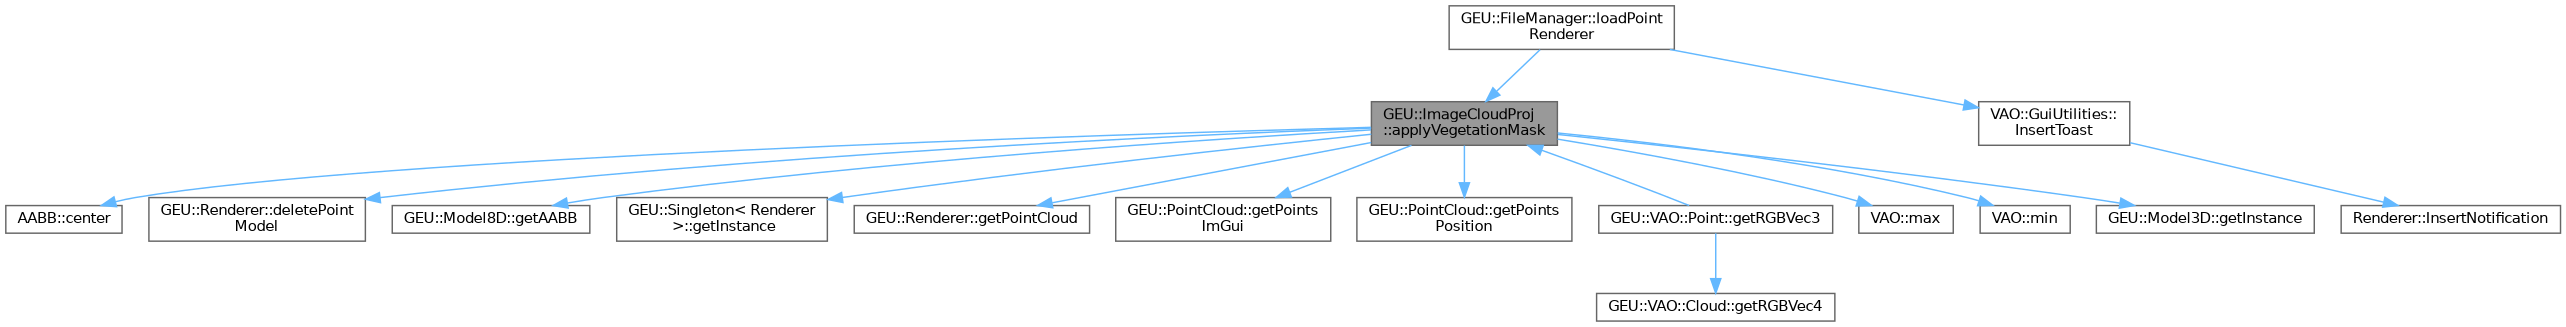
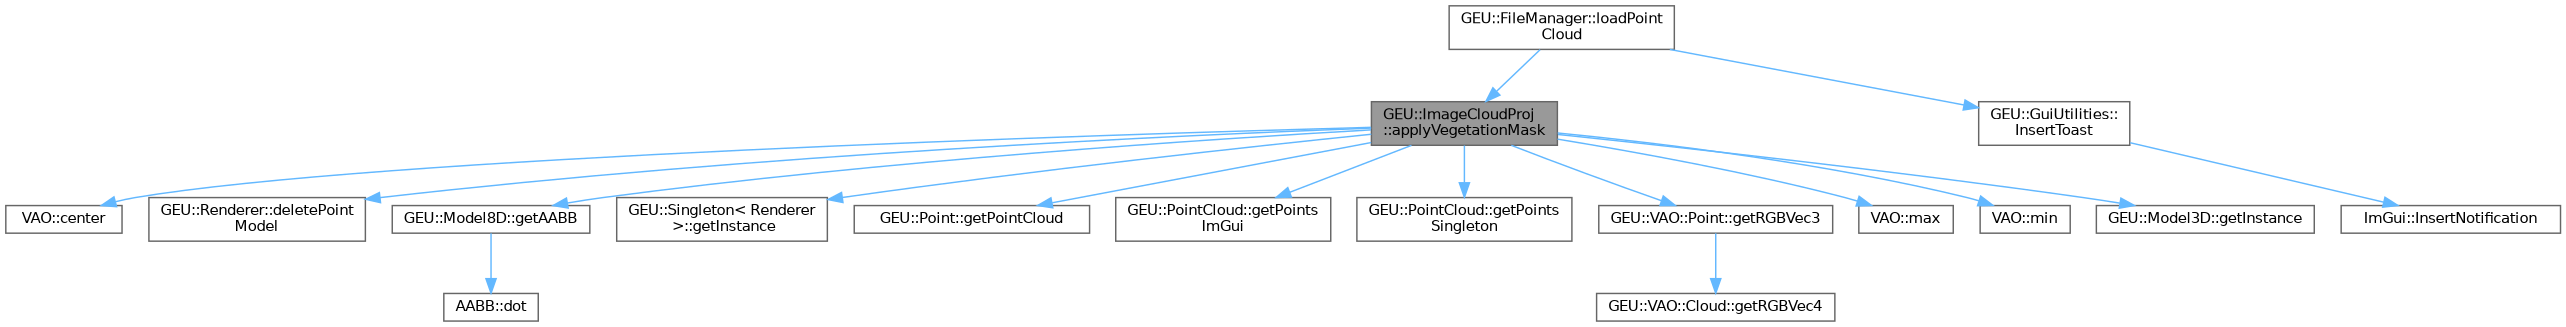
node "GEU::FileManager::loadPoint Renderer": label "GEU::FileManager::loadPoint Renderer" -> "GEU::FileManager::loadPoint Cloud"
node "VAO::GuiUtilities:: InsertToast": label "VAO::GuiUtilities:: InsertToast" -> "GEU::GuiUtilities:: InsertToast"
edge "GEU::VAO::Point::getRGBVec3" -> "GEU::ImageCloudProj ::applyVegetationMask": reversed
node "AABB::center": label "AABB::center" -> "VAO::center"
node "GEU::Renderer::getPointCloud": label "GEU::Renderer::getPointCloud" -> "GEU::Point::getPointCloud"
node "GEU::PointCloud::getPoints Position": label "GEU::PointCloud::getPoints Position" -> "GEU::PointCloud::getPoints Singleton"
node "Renderer::InsertNotification": label "Renderer::InsertNotification" -> "ImGui::InsertNotification"
node "AABB::dot": added
